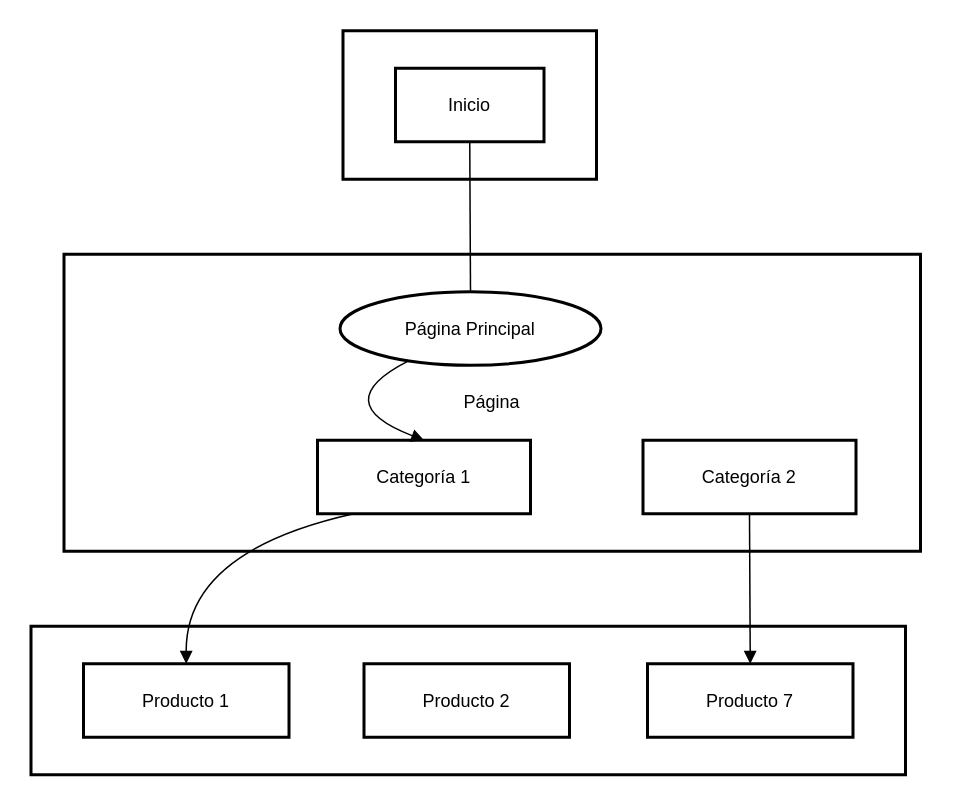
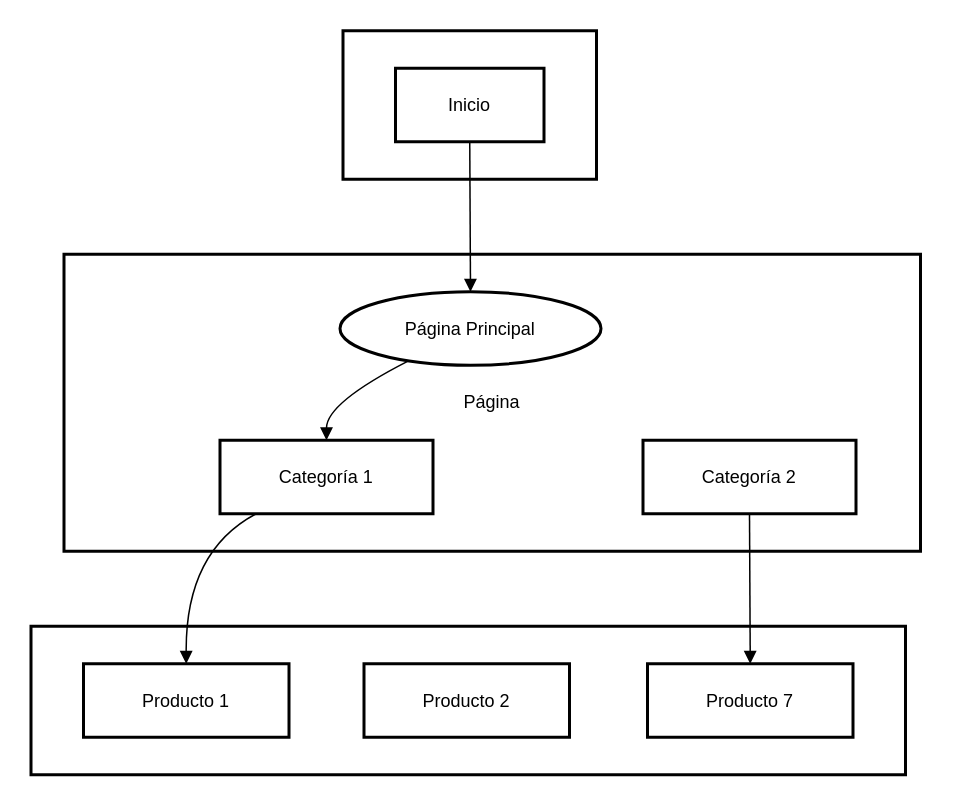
edge "Inicio" -- "Página Principal": arrowhead none -> block
node "Categoría 1": moved (424, 477) -> (326, 477)
